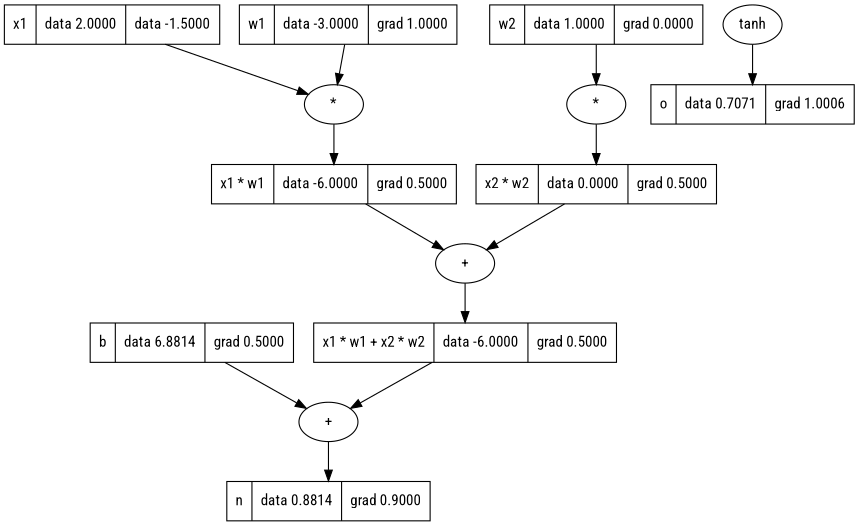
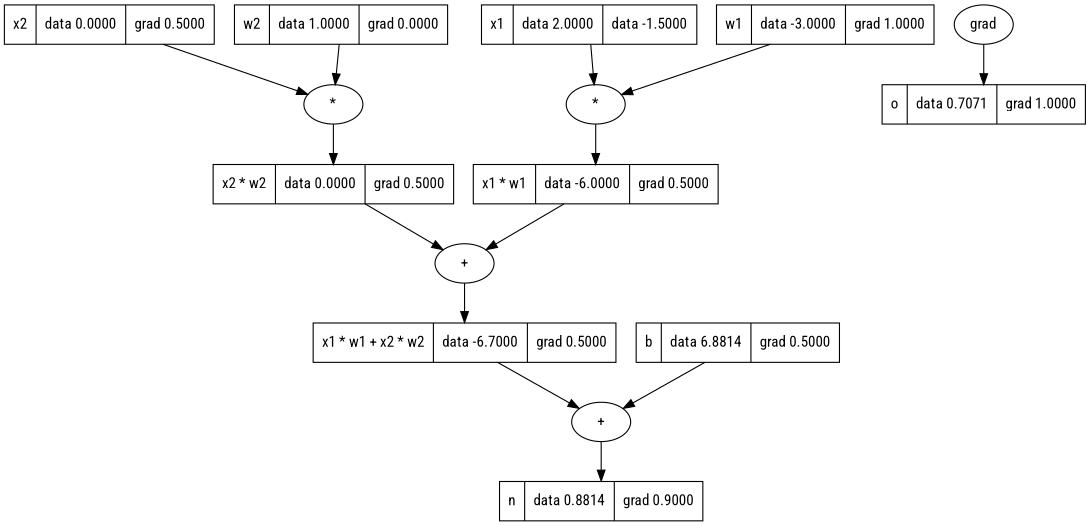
node "x2": added
node "tanh": label "tanh" -> "grad"
node "o": text "grad 1.0006" -> "grad 1.0000"
node "x1 * w1 + x2 * w2": text "data -6.0000" -> "data -6.7000"
